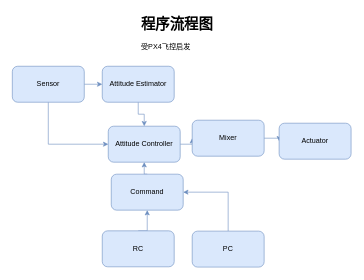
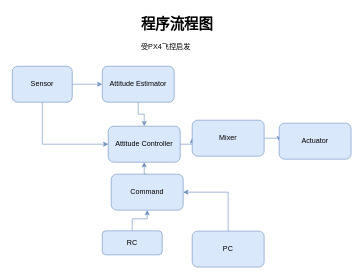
node "Sensor": size 72x36 -> 60x36
node "RC": size 72x36 -> 60x24
